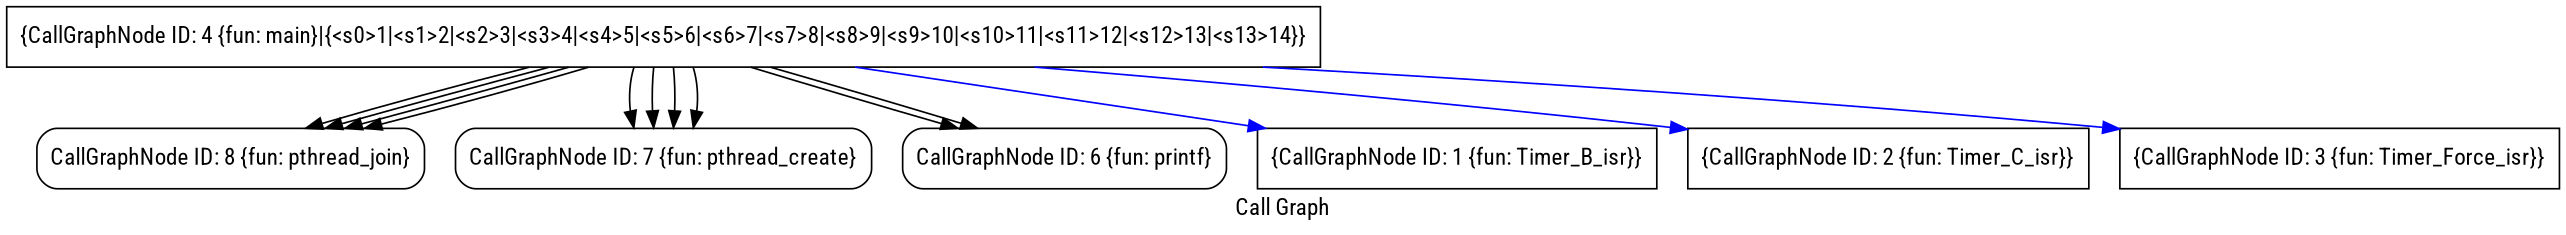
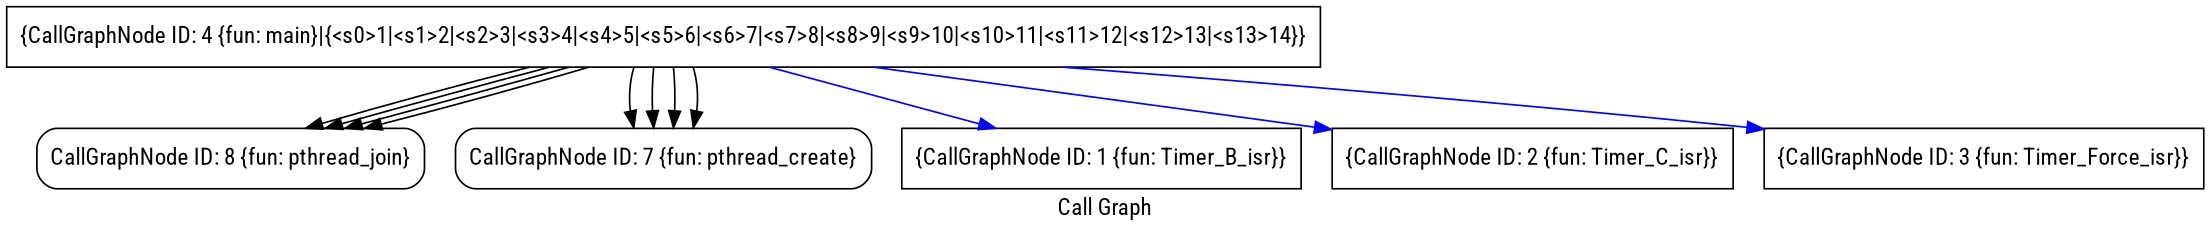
node "CallGraphNode ID: 6 {fun: printf}": removed
